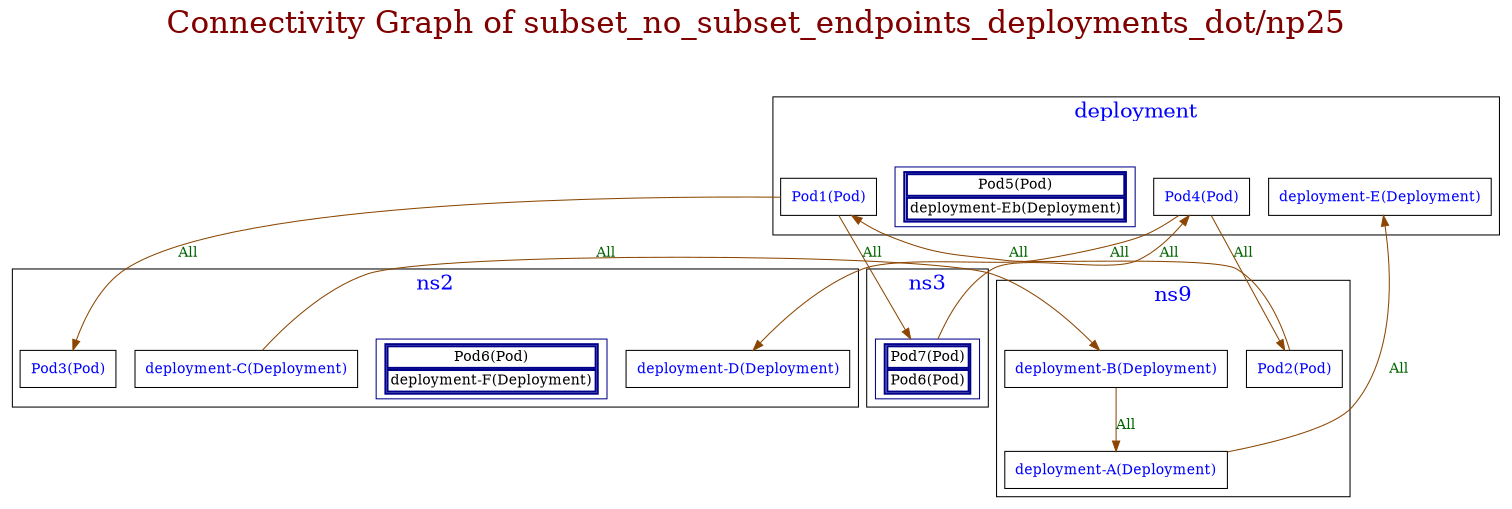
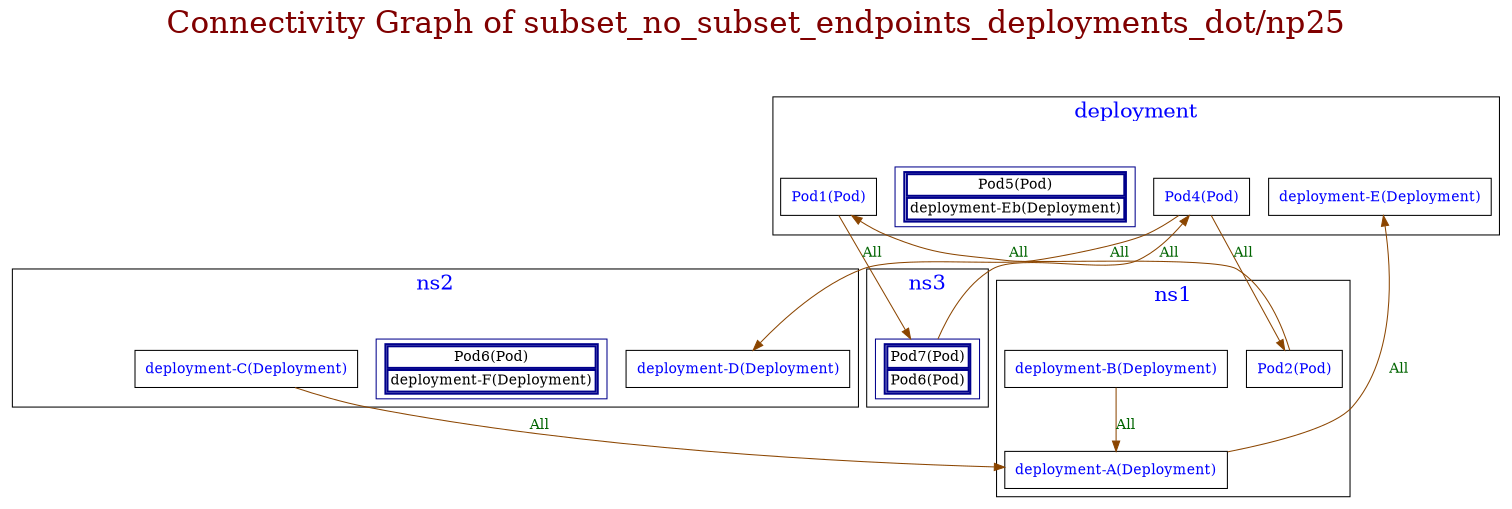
edge "deployment-C(Deployment)" -- "deployment-B(Deployment)": now "deployment-C(Deployment)" -- "deployment-A(Deployment)"
cluster "ns9": label "ns9" -> "ns1"
node "Pod3(Pod)": removed
